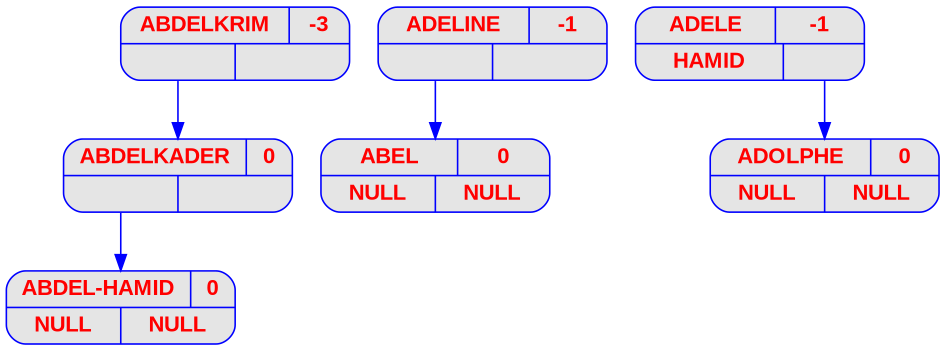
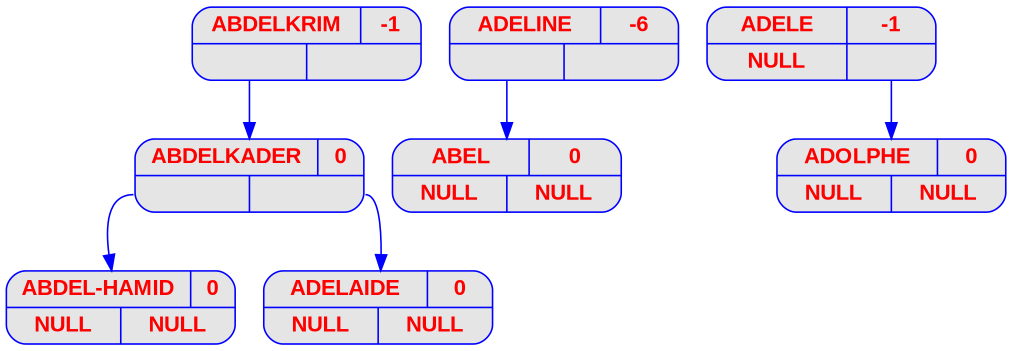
node "ABDELKRIM": text "-3" -> "-1"
node "ADELINE": text "-1" -> "-6"
node "ADELE": text "HAMID" -> "NULL"
node "ADELAIDE": added
